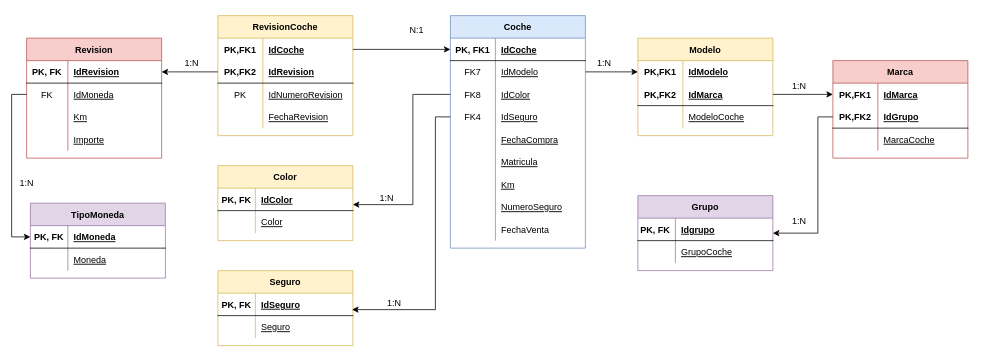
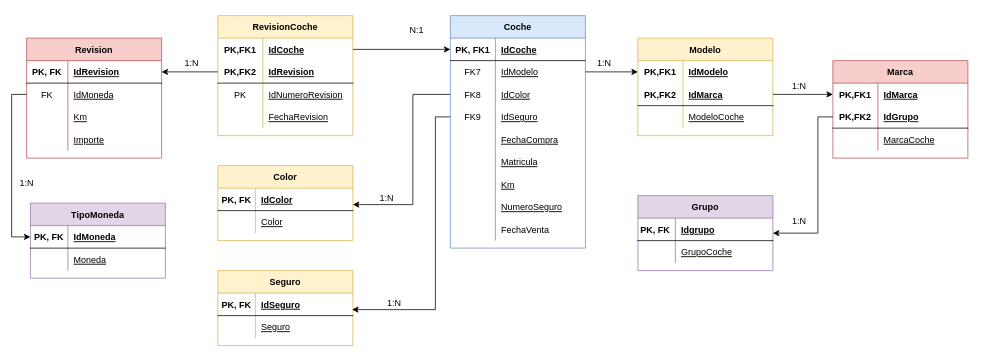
node "FK4": label "FK4" -> "FK9"
